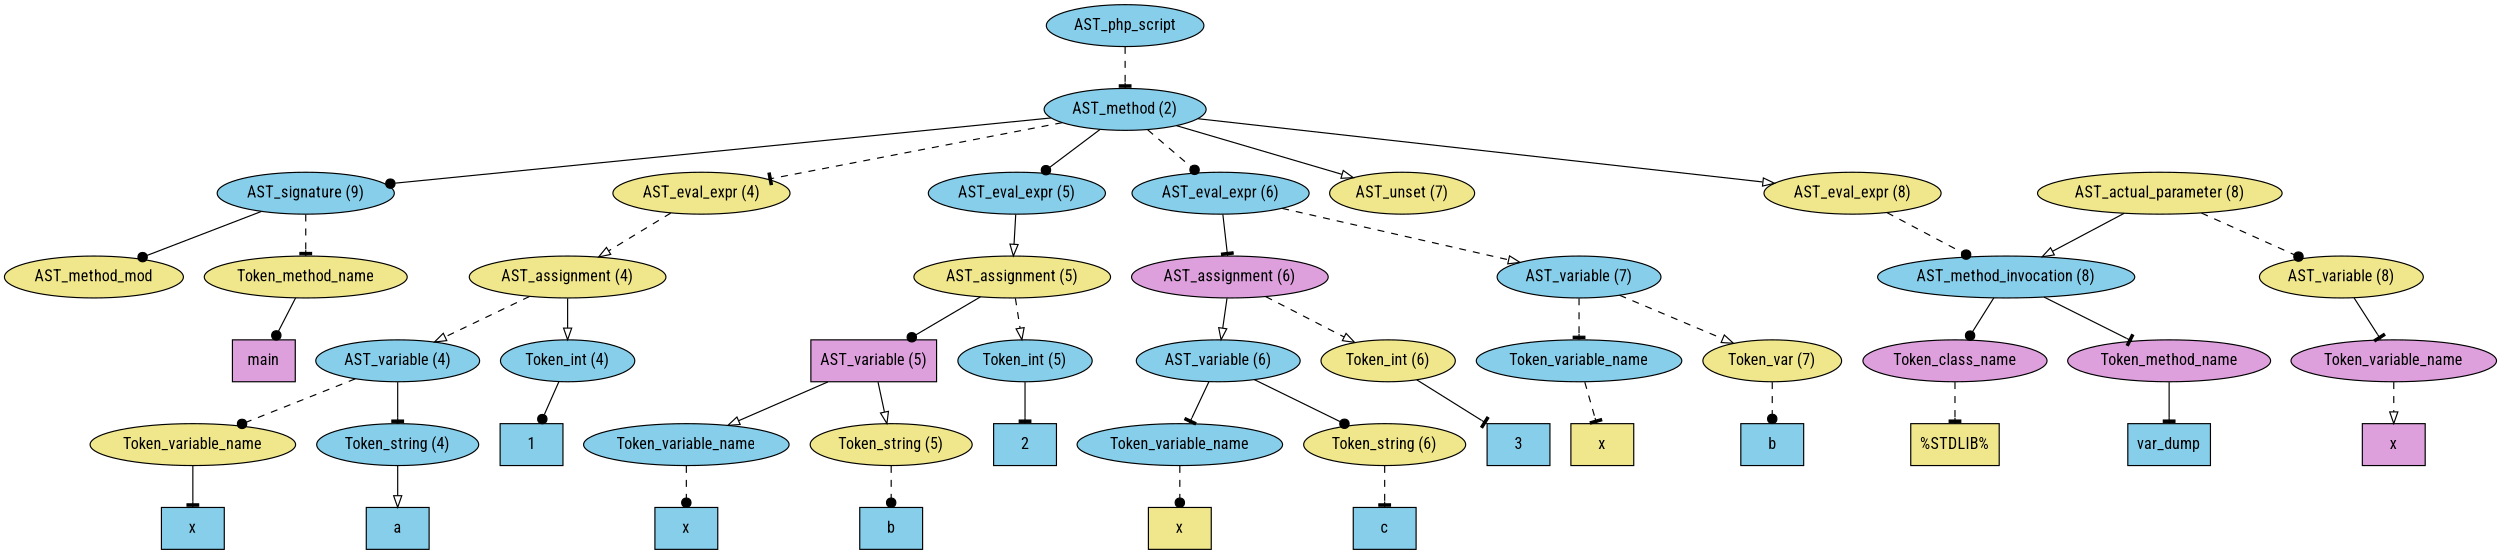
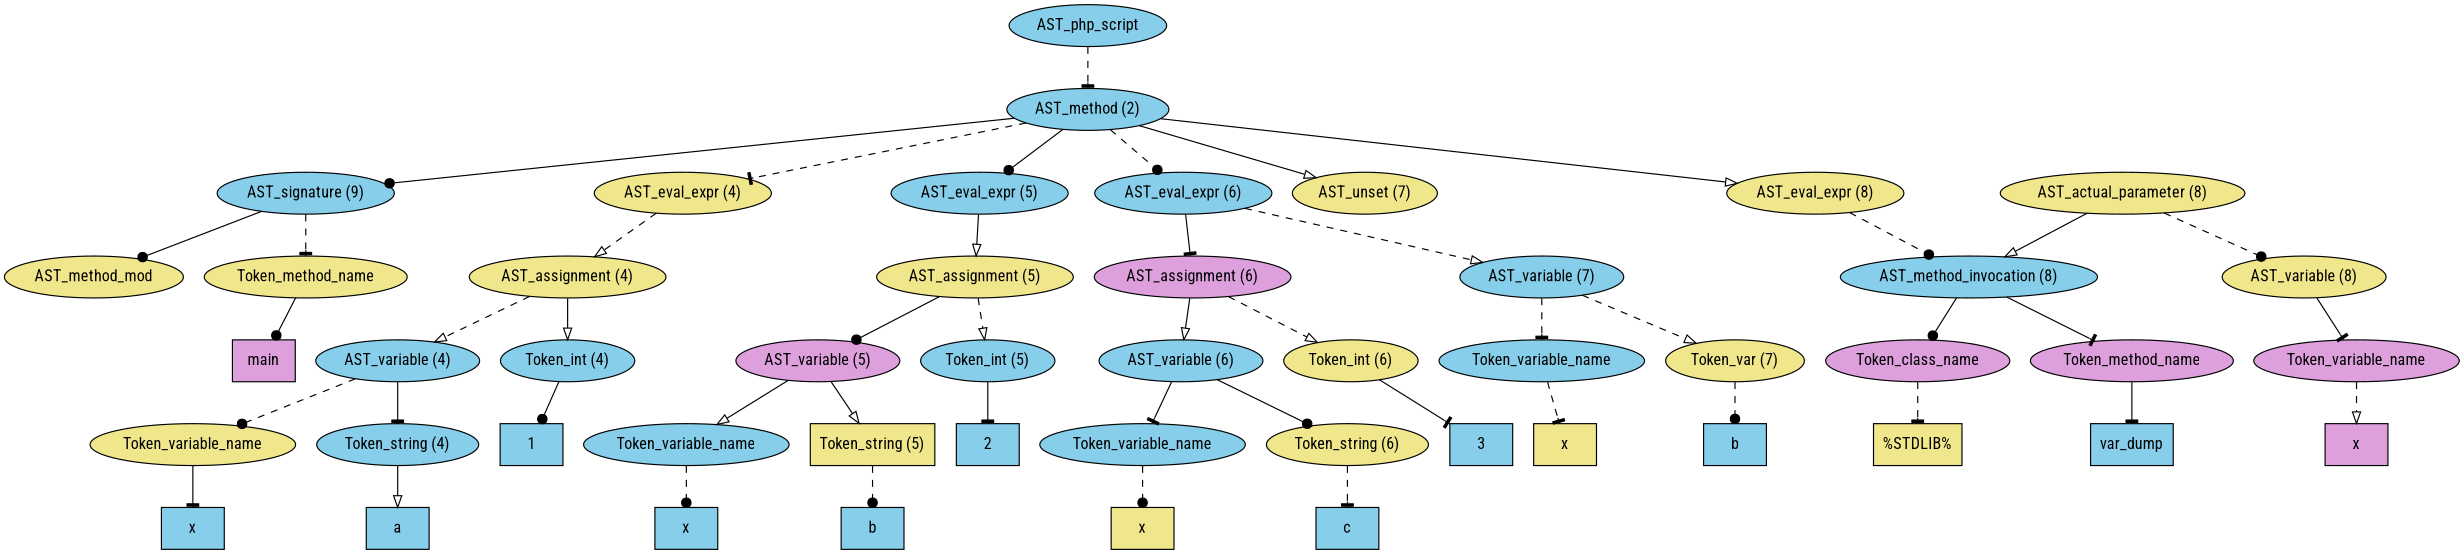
node "AST_variable (5)": shape box -> ellipse
node "Token_string (5)": shape ellipse -> box
